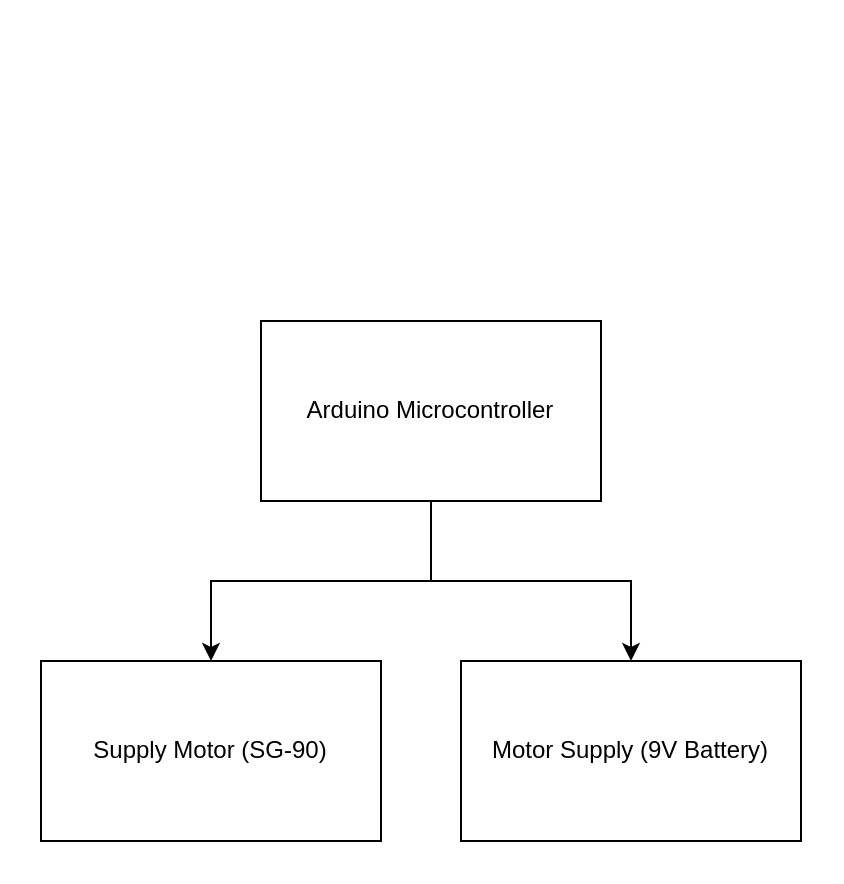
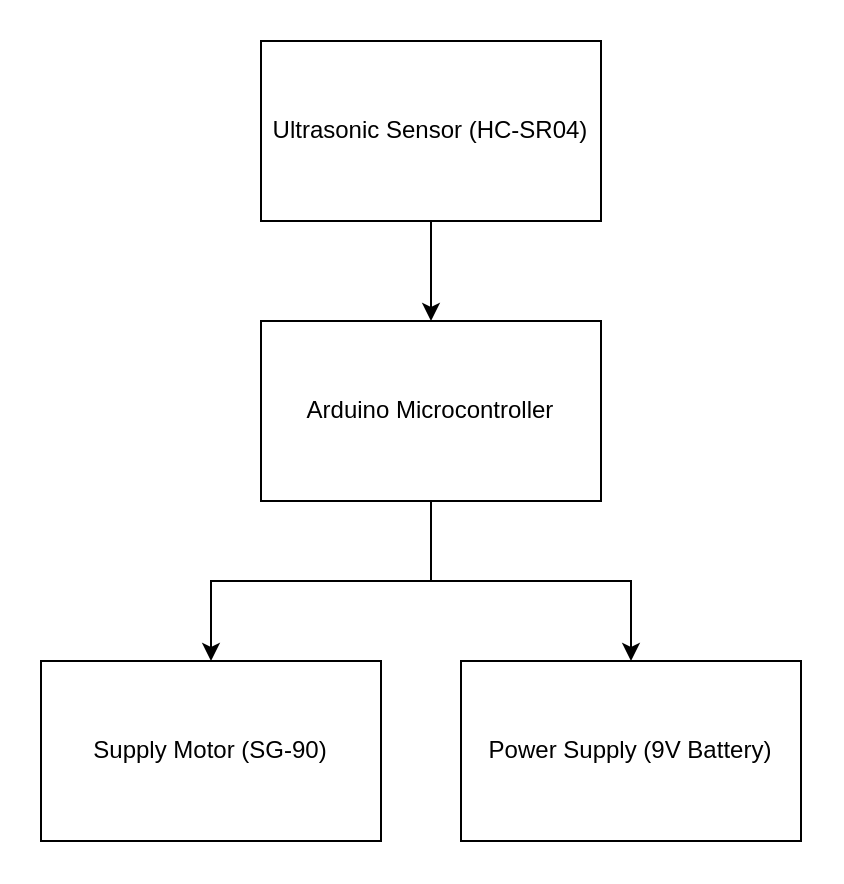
node "Ultrasonic Sensor (HC-SR04)": added
edge "Ultrasonic Sensor (HC-SR04)" -> "Arduino Microcontroller": added
node "Motor Supply (9V Battery)": label "Motor Supply (9V Battery)" -> "Power Supply (9V Battery)"
